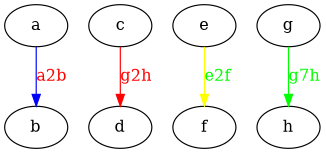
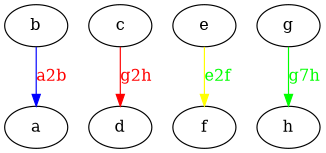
edge "a" -> "b": reversed
